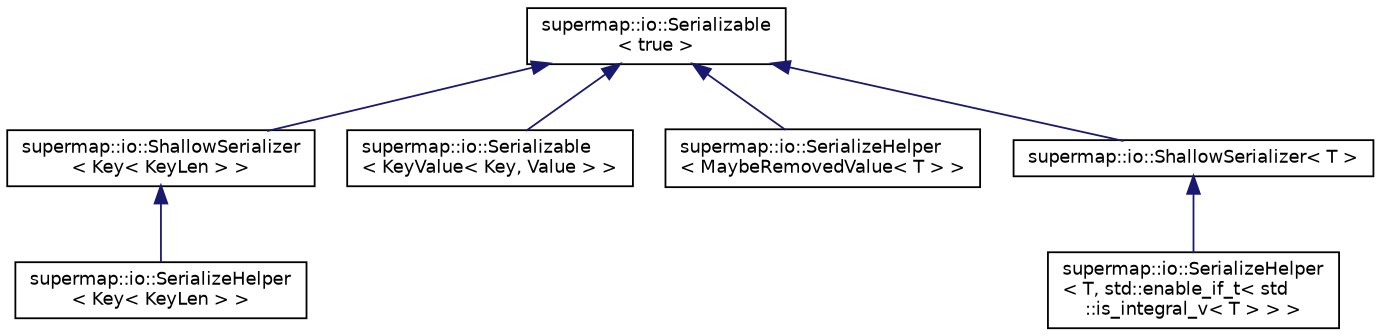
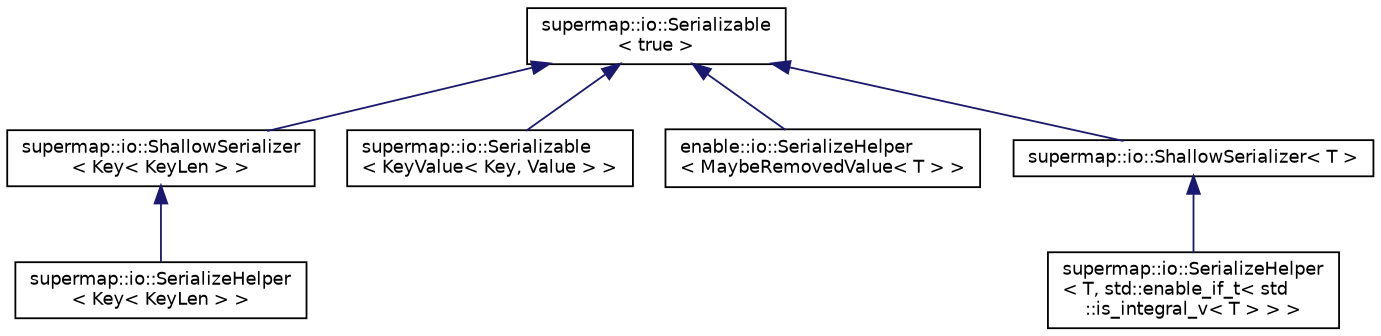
node "supermap::io::SerializeHelper < MaybeRemovedValue< T > >": label "supermap::io::SerializeHelper < MaybeRemovedValue< T > >" -> "enable::io::SerializeHelper < MaybeRemovedValue< T > >"
